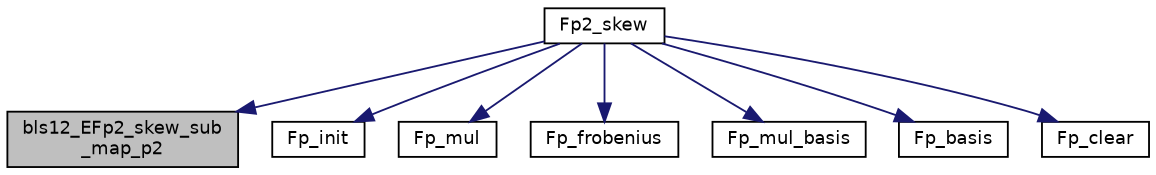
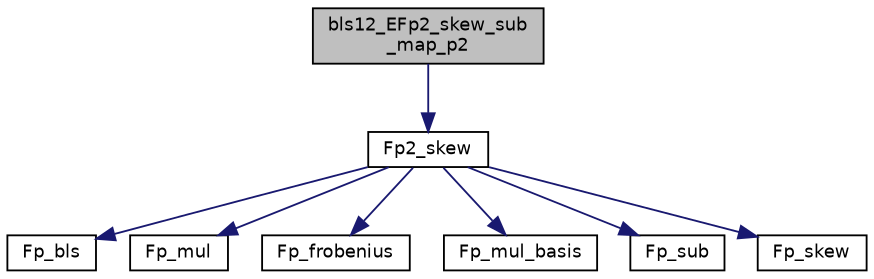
edge "Fp2_skew" -> "bls12_EFp2_skew_sub _map_p2": reversed
node "Fp_init": label "Fp_init" -> "Fp_bls"
node "Fp_basis": label "Fp_basis" -> "Fp_sub"
node "Fp_clear": label "Fp_clear" -> "Fp_skew"
